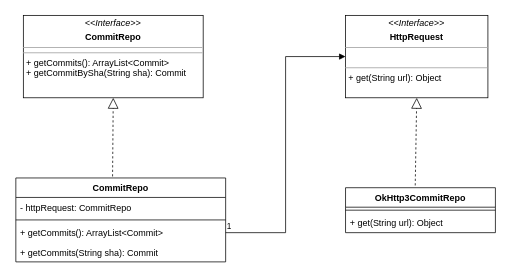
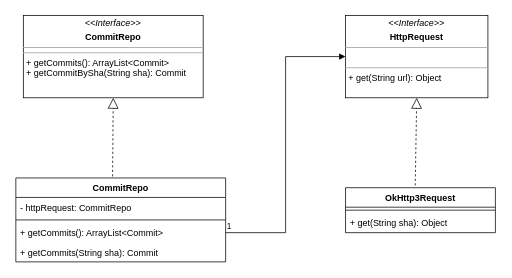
node "OkHttp3CommitRepo": label "OkHttp3CommitRepo" -> "OkHttp3Request"
node "+ get(String url): Object": label "+ get(String url): Object" -> "+ get(String sha): Object"
